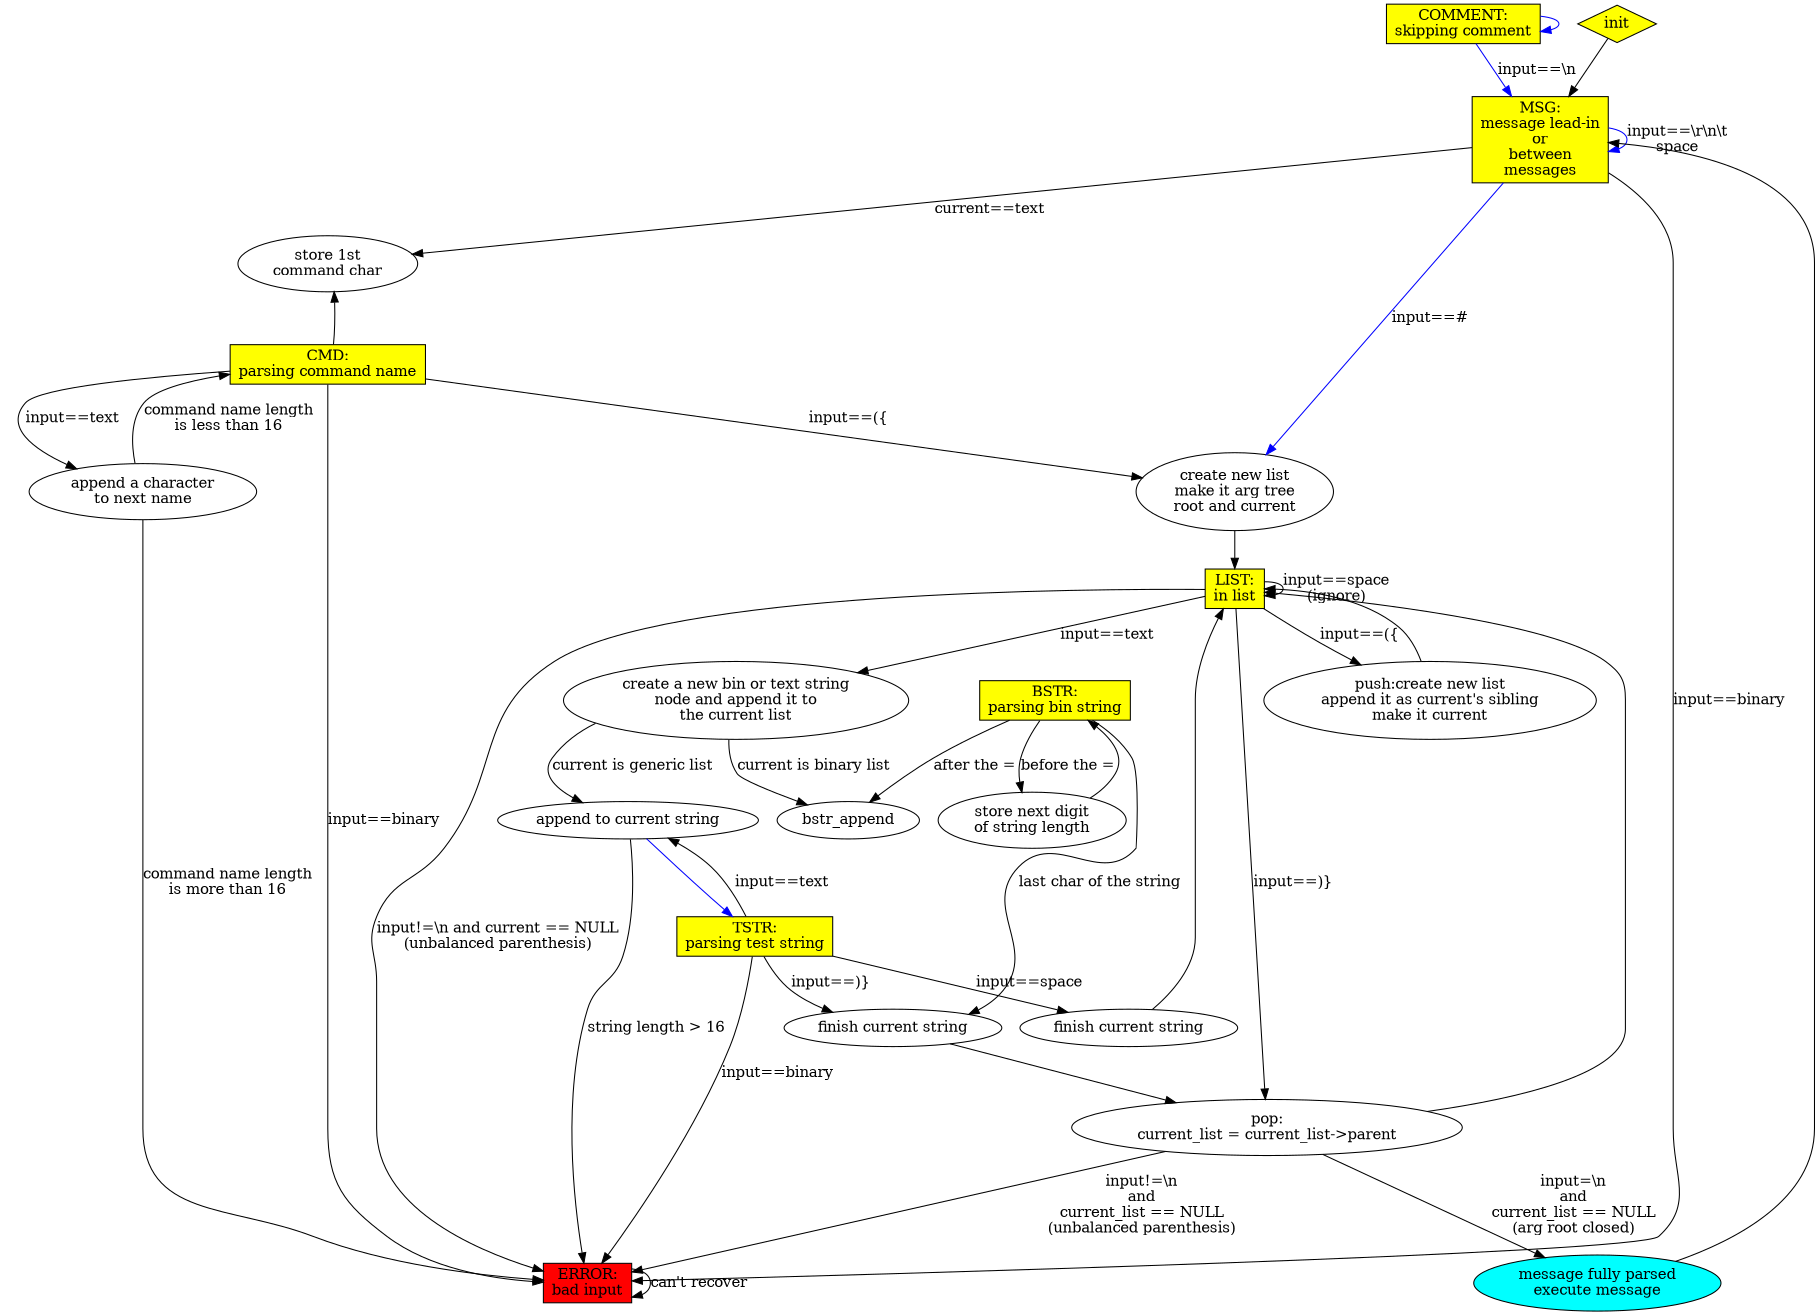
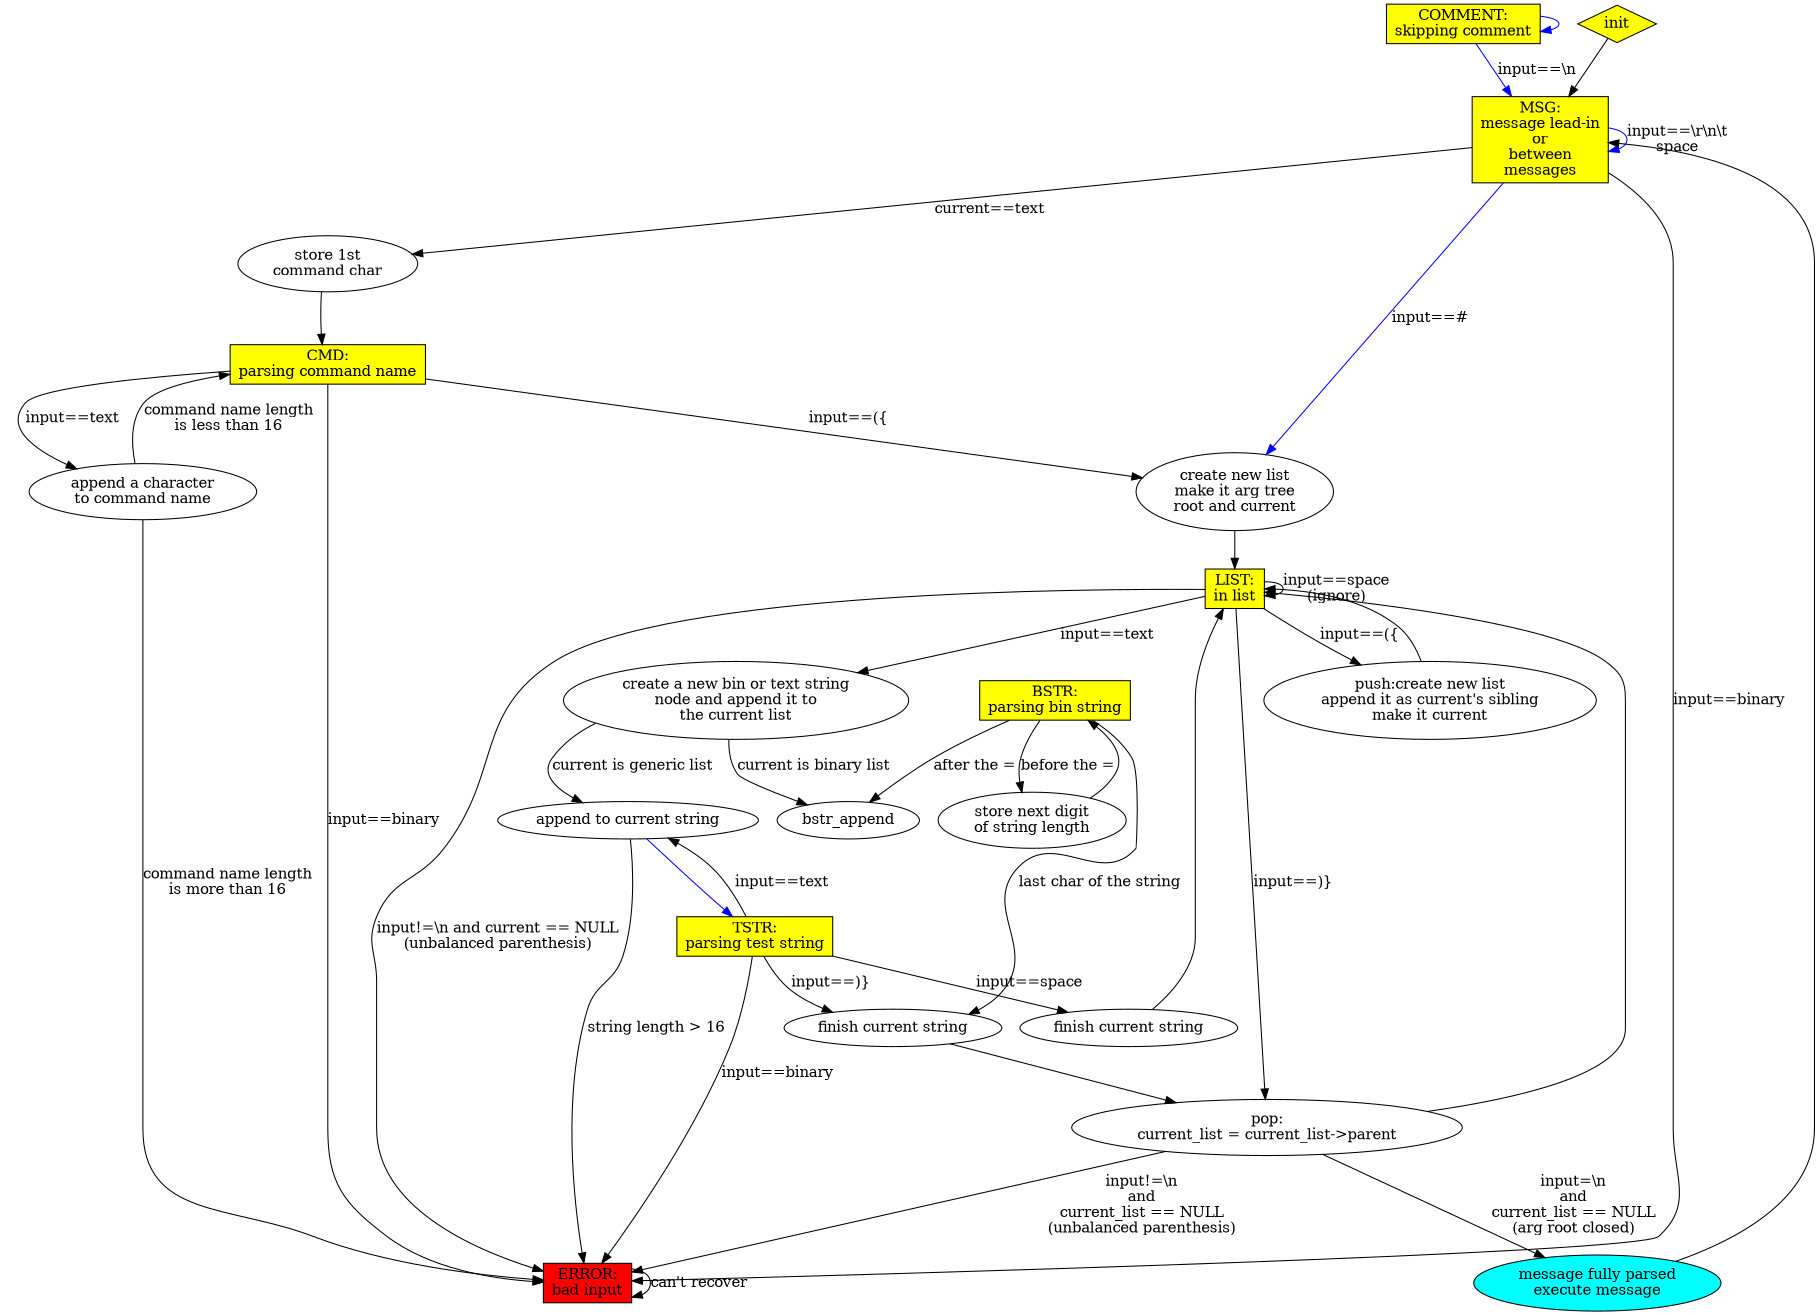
edge "CMD: parsing command name" -> "store 1st command char": reversed
node "append a character to next name": label "append a character to next name" -> "append a character to command name"
